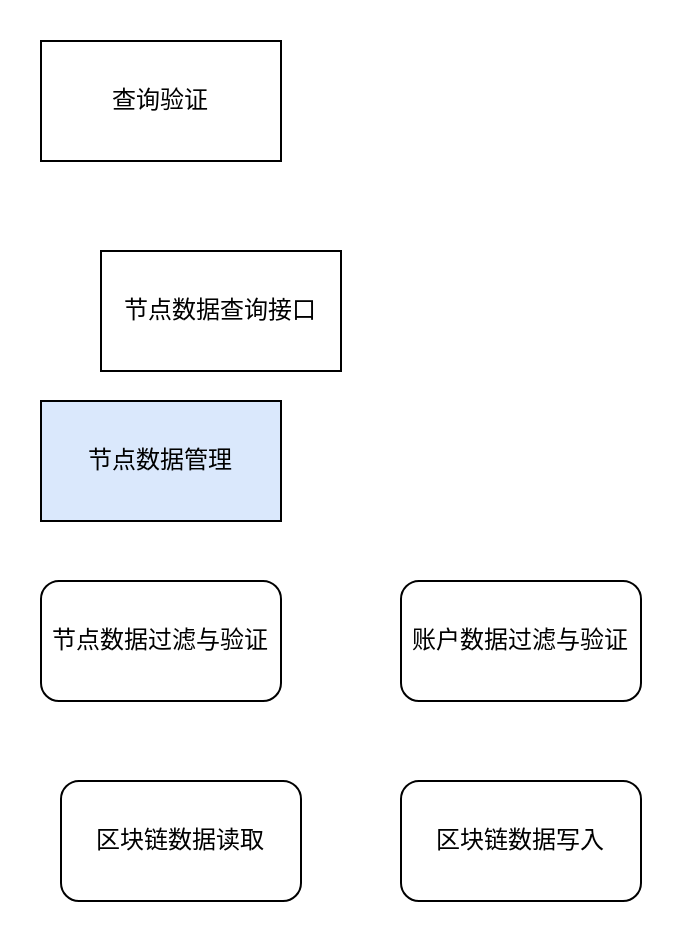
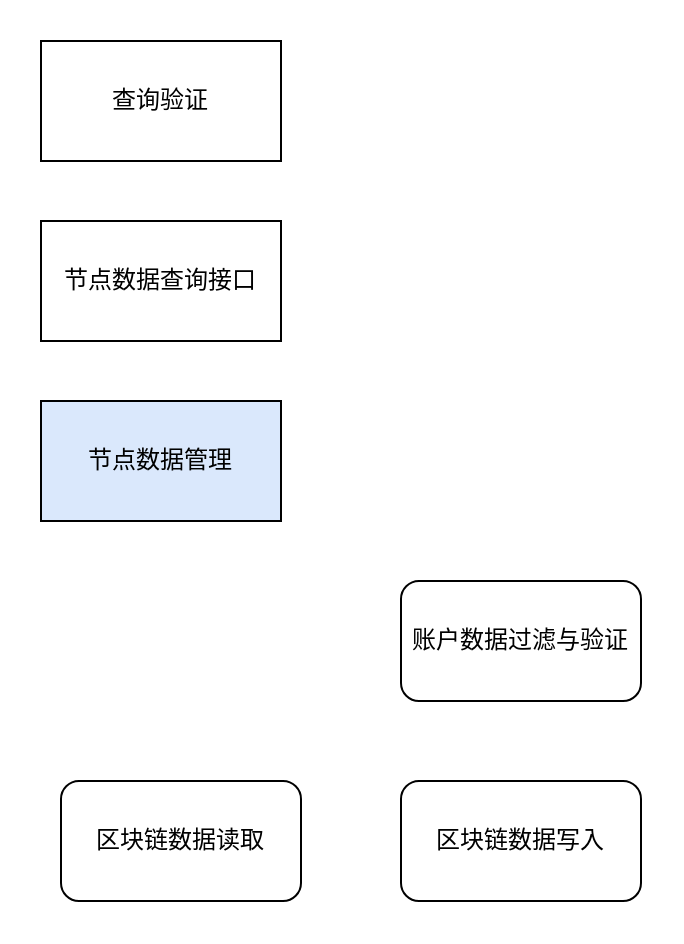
node "节点数据查询接口": moved (221, 311) -> (161, 281)
node "节点数据过滤与验证": removed
